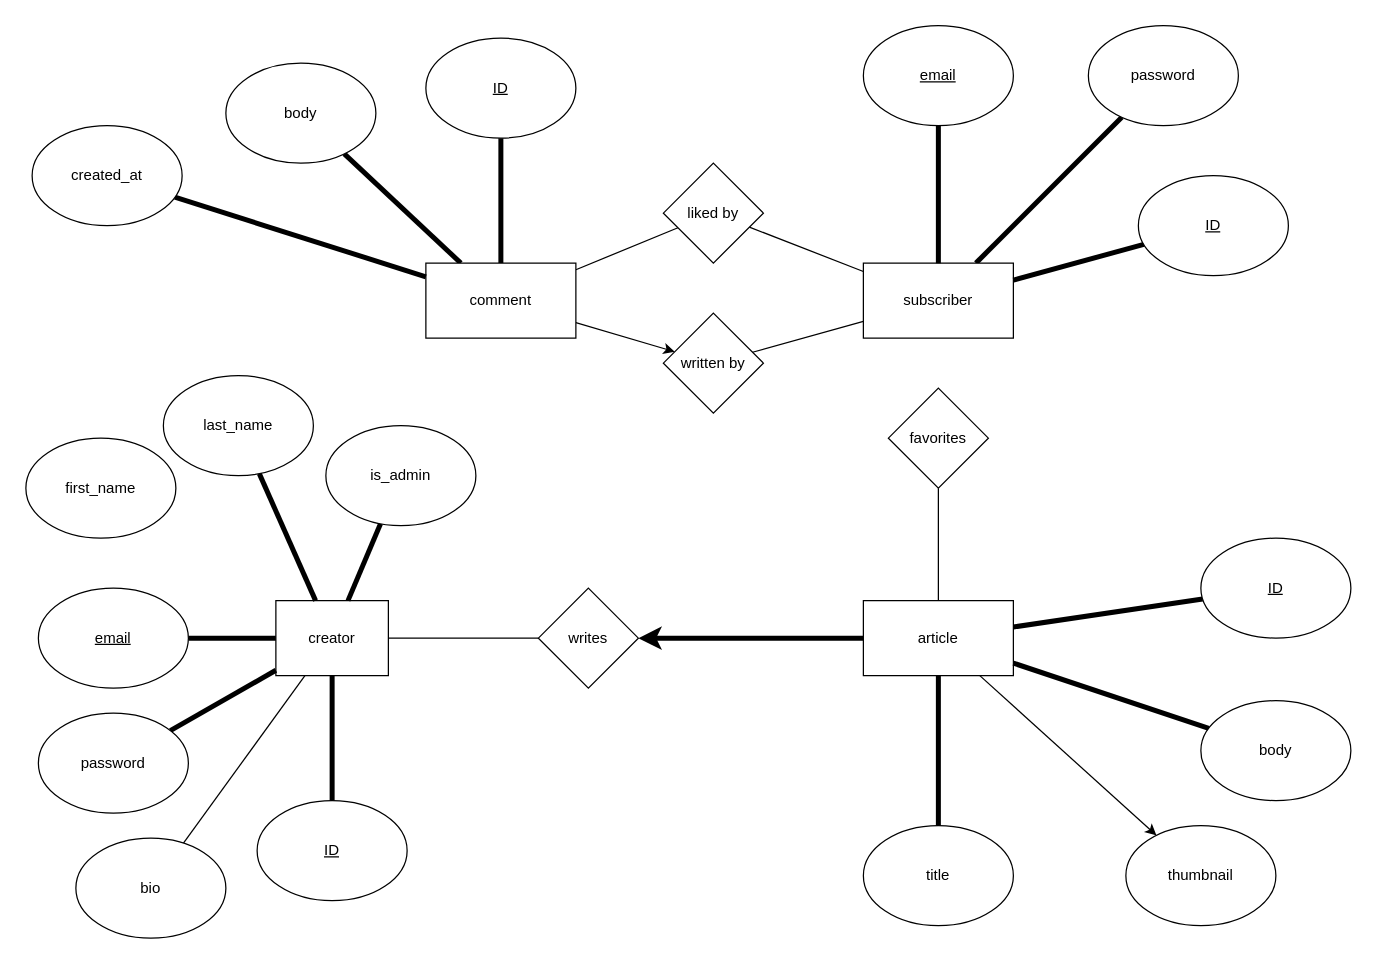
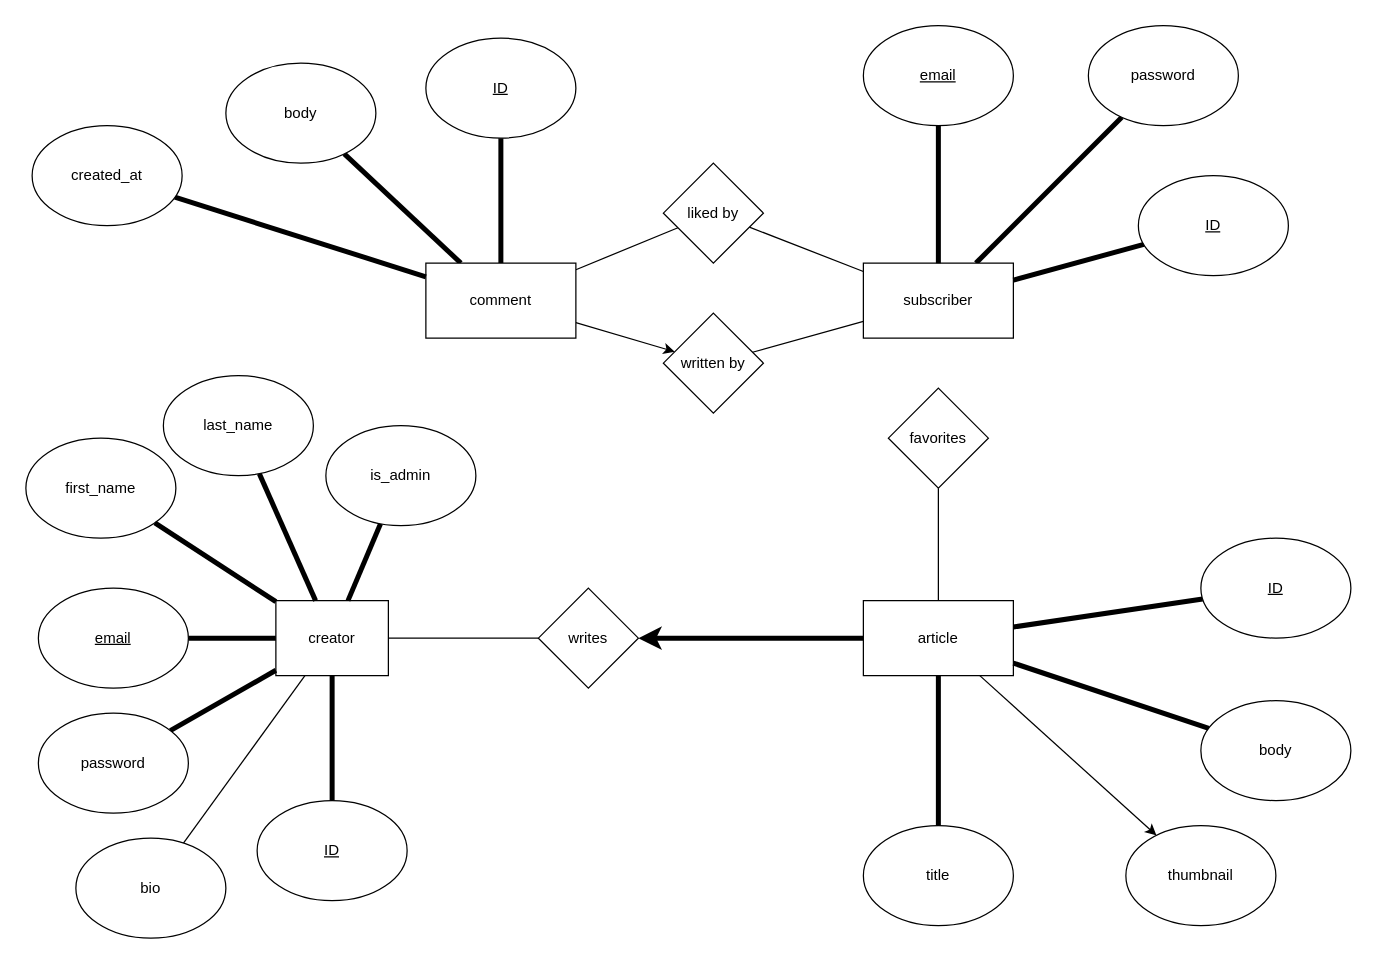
edge "first_name" -- "creator": added
